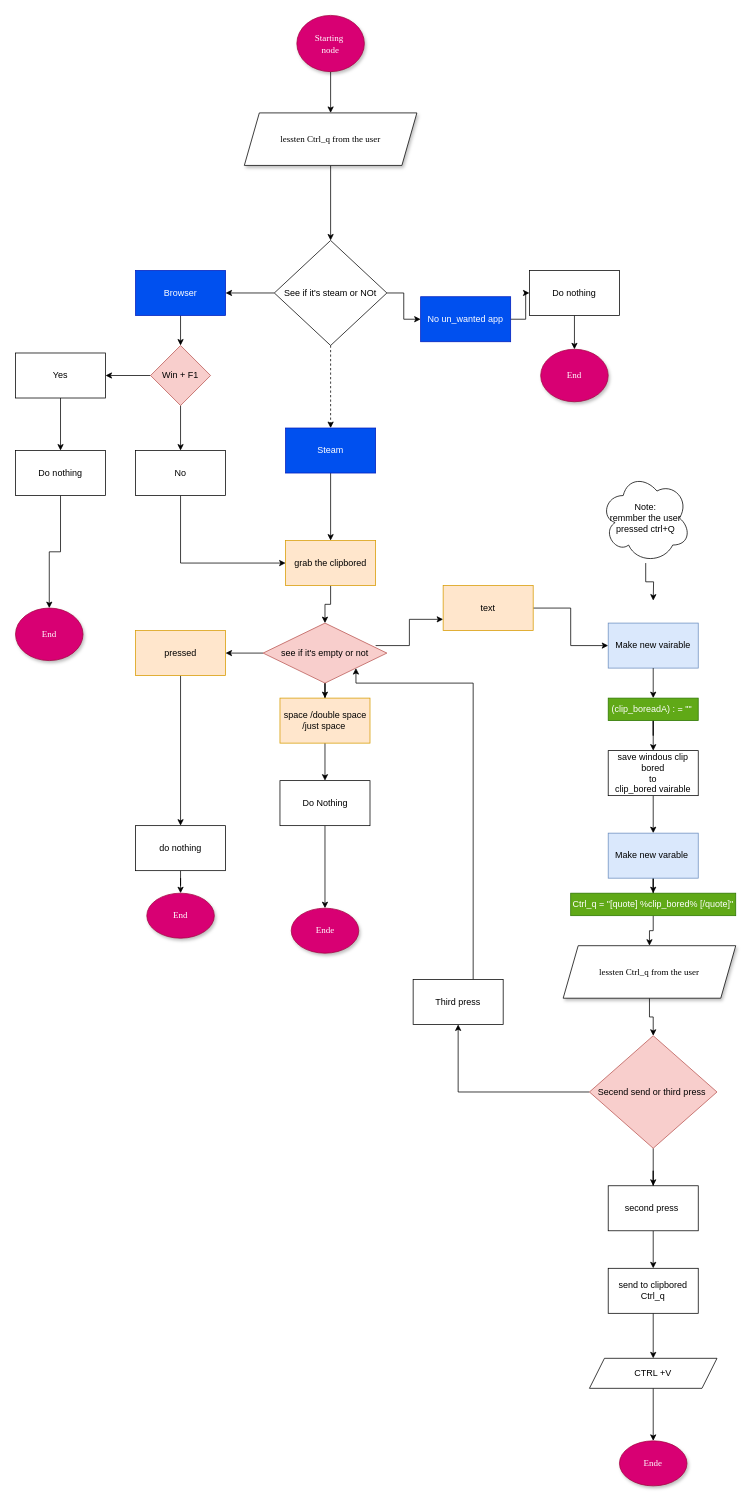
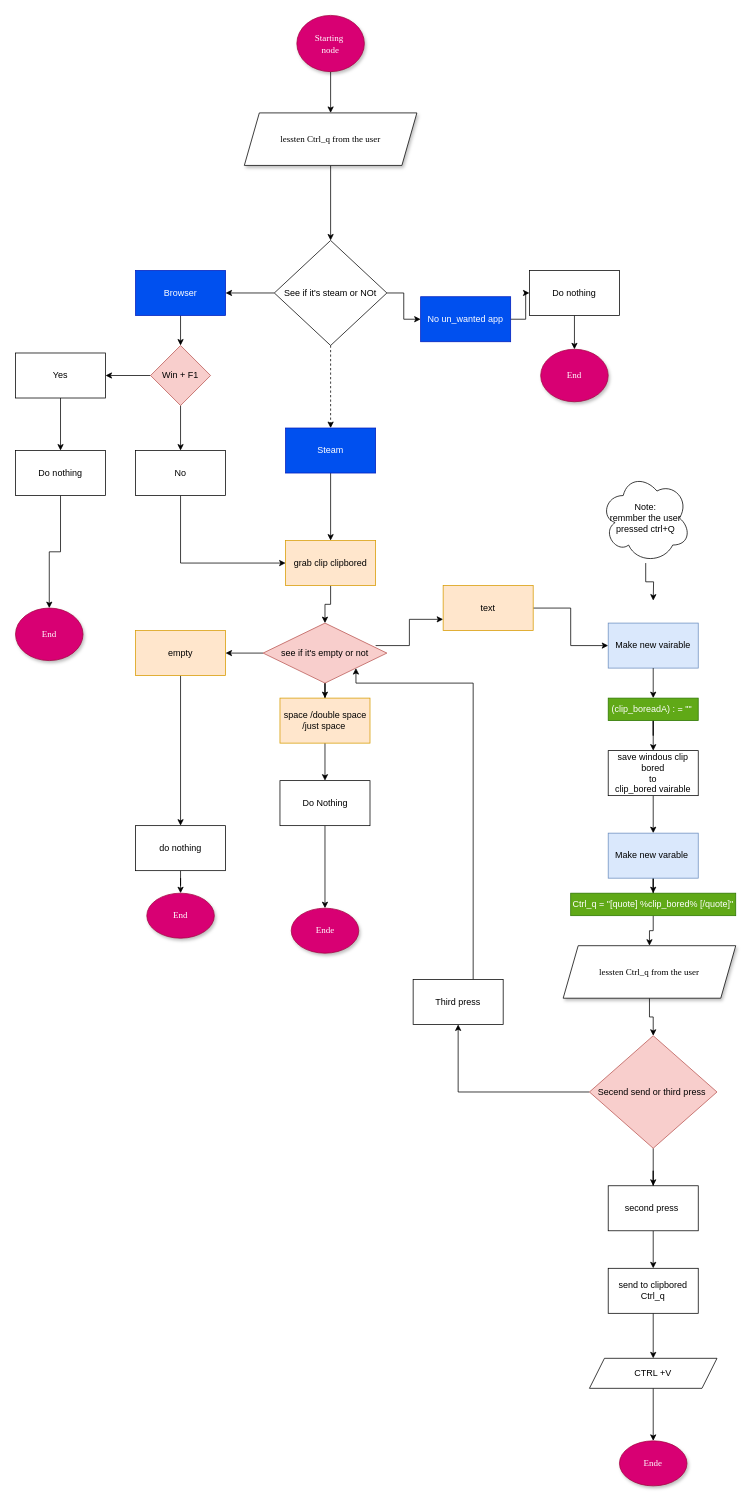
node "grab the clipbored": label "grab the clipbored" -> "grab clip clipbored"
node "pressed": label "pressed" -> "empty"
